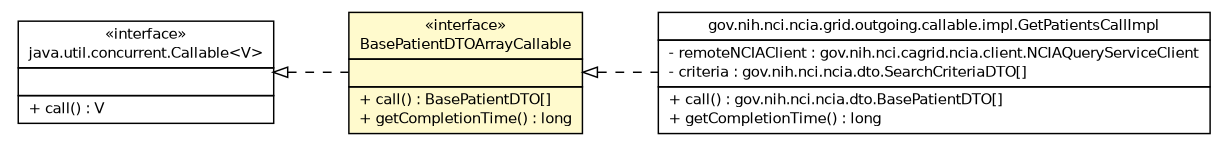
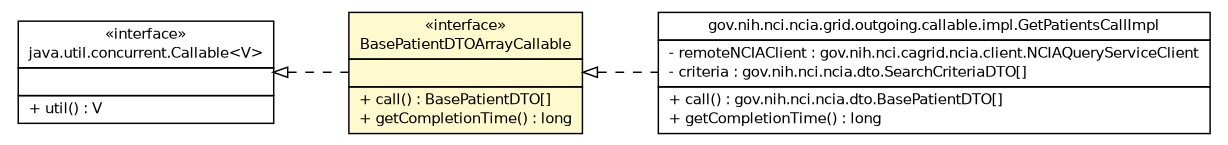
node "java.util.concurrent.Callable<V>": text "+ call() : V" -> "+ util() : V"
